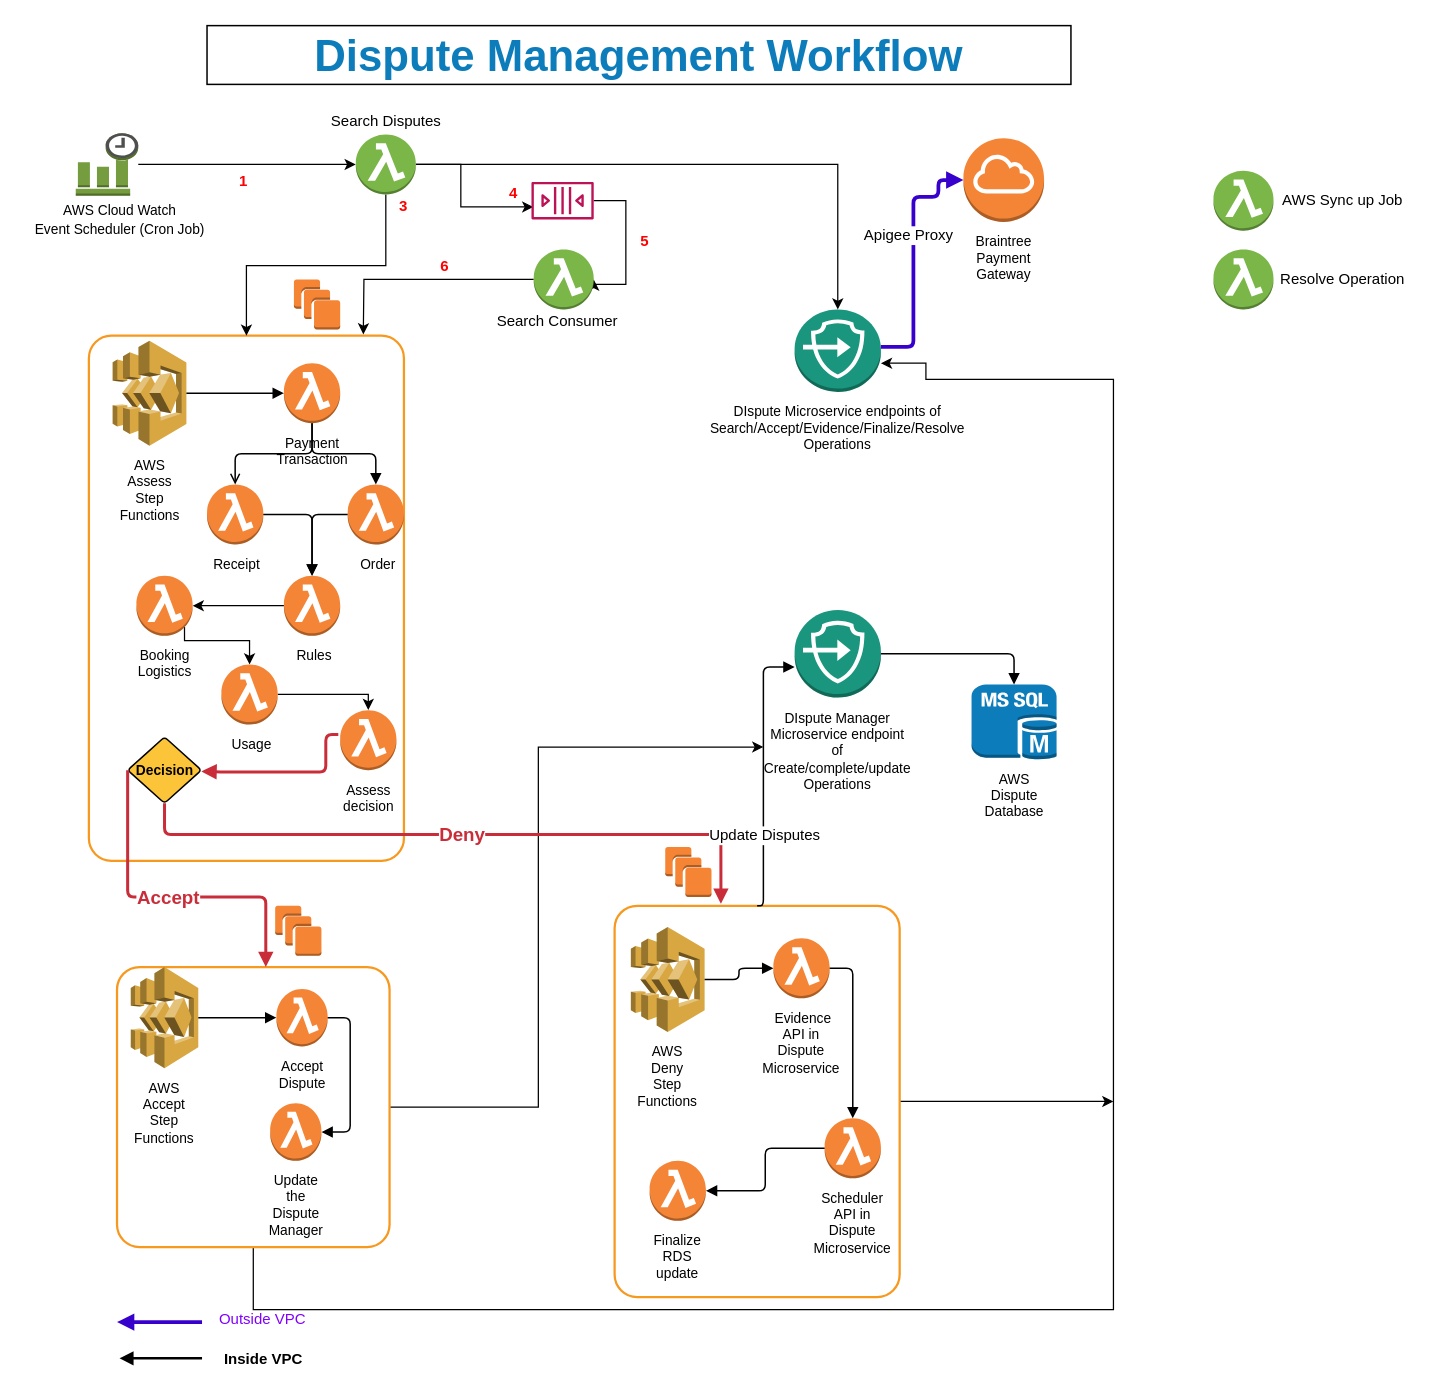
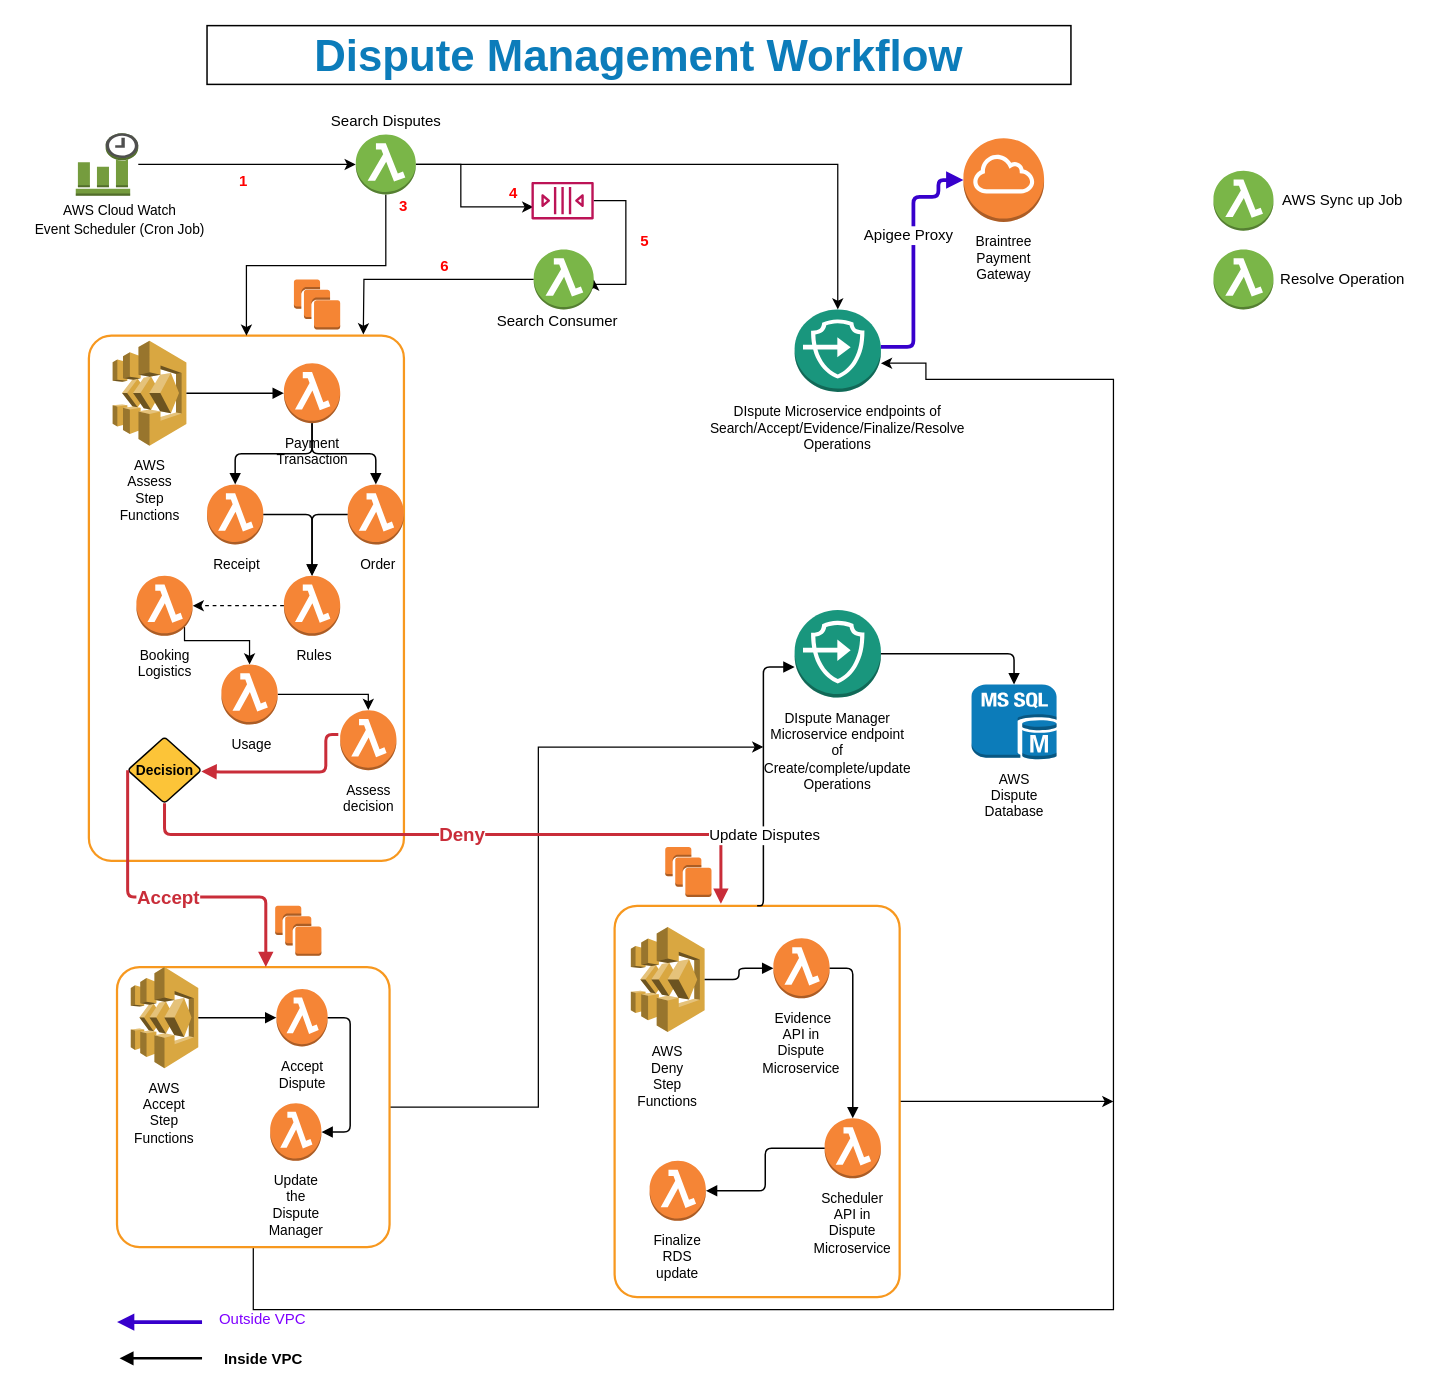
edge "Payment Transaction" -> "Receipt": arrowhead open -> block
edge "Rules" -> "Booking Logistics": style solid -> dashed
